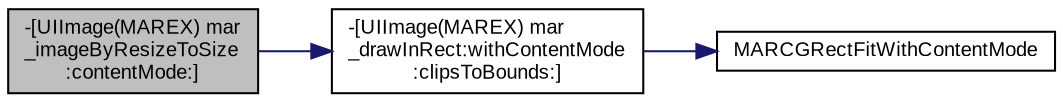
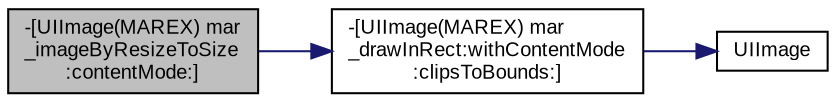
node "MARCGRectFitWithContentMode": label "MARCGRectFitWithContentMode" -> "UIImage"
